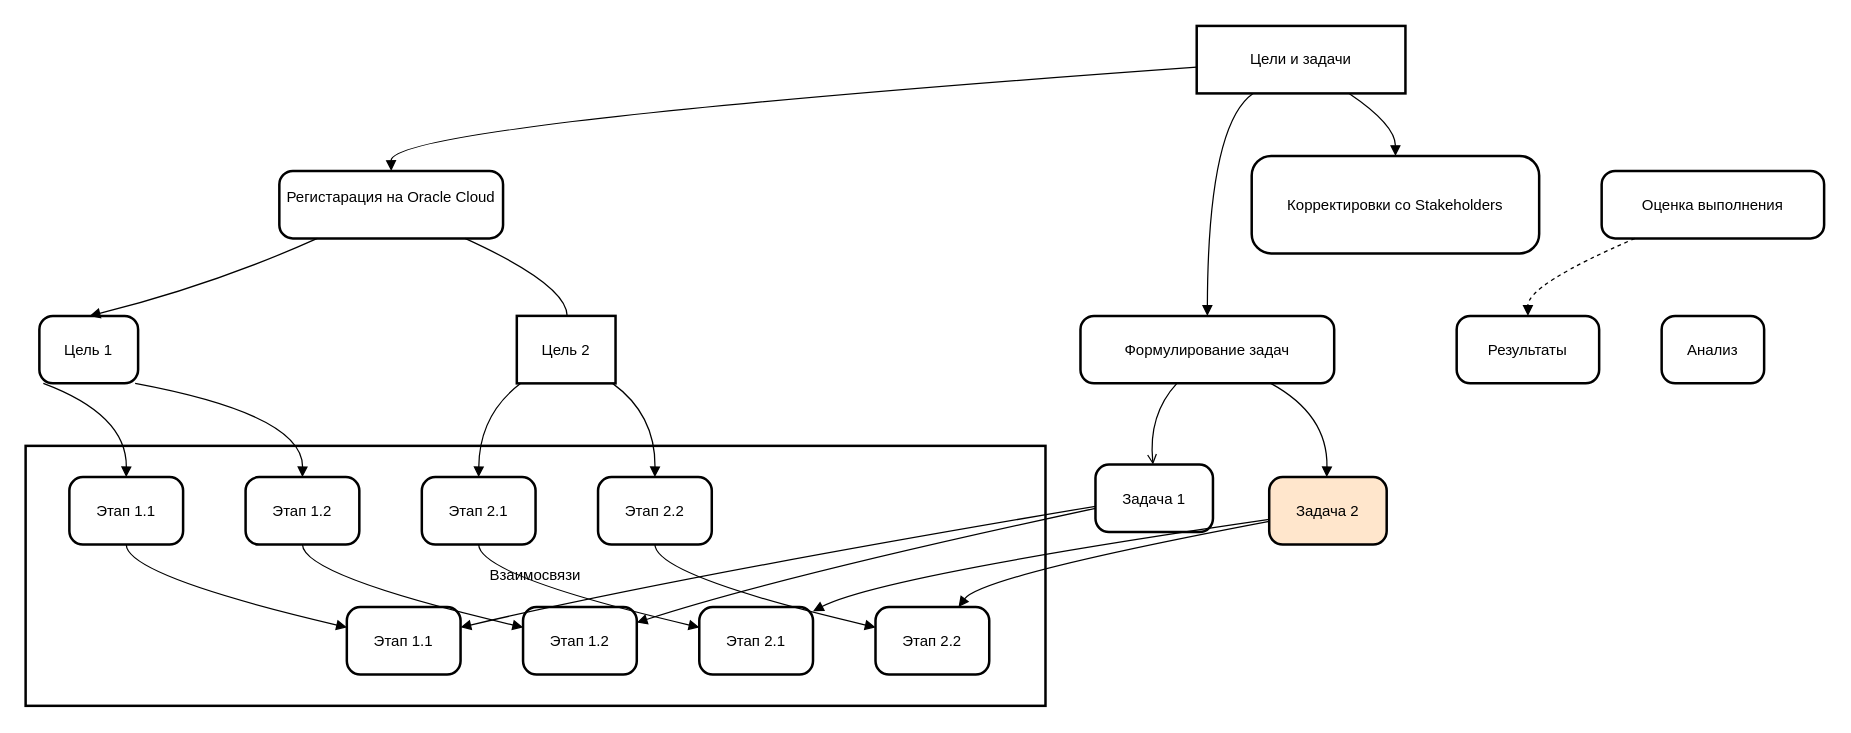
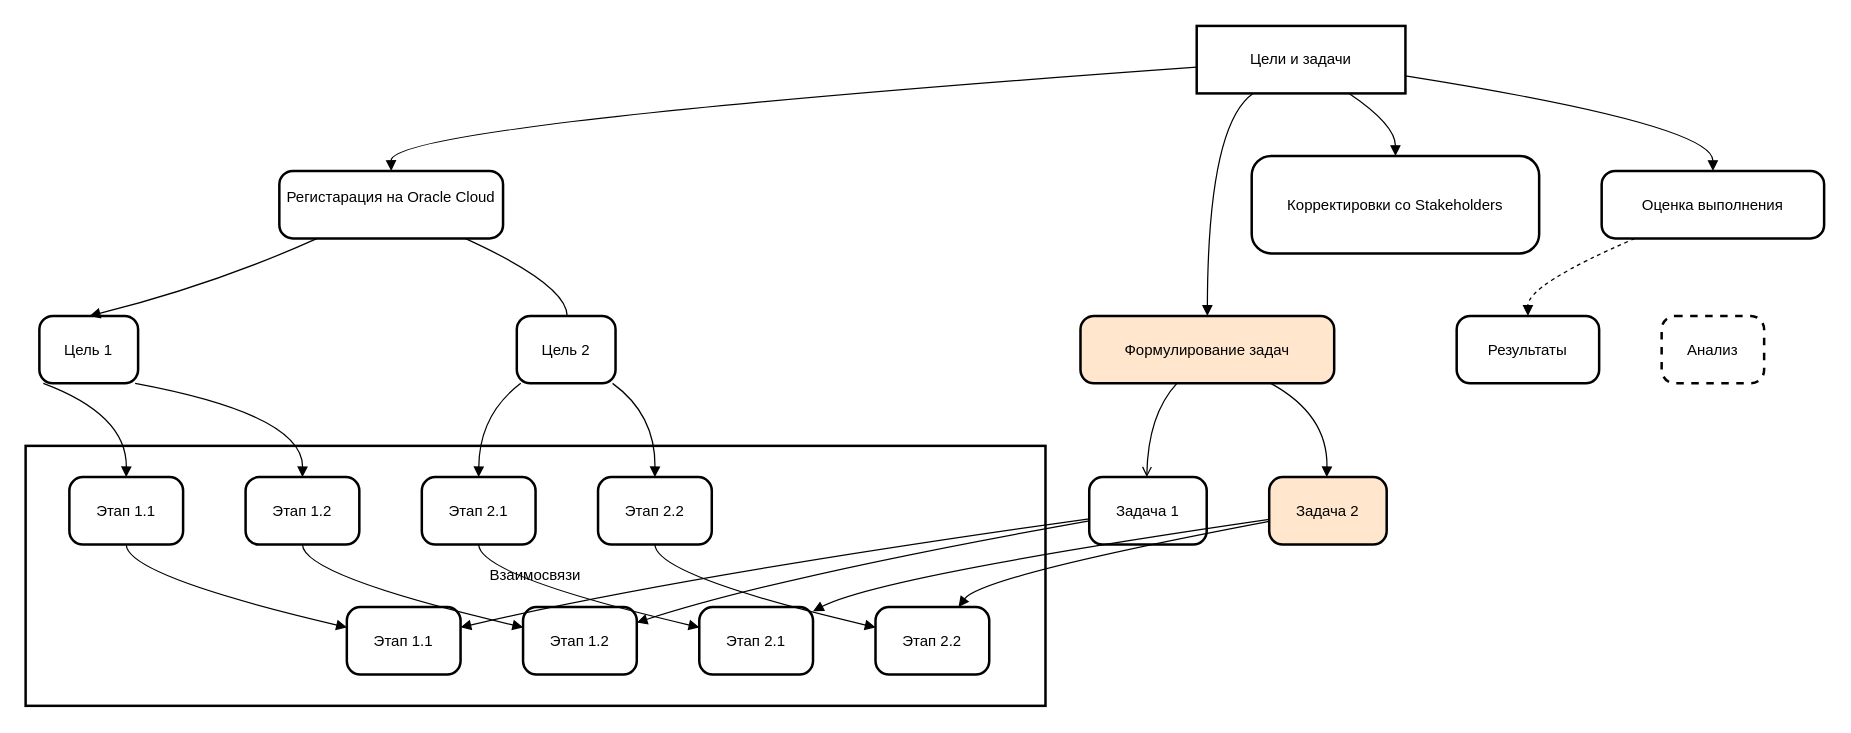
edge "Цели и задачи" -> "Оценка выполнения": added
node "Цель 2": shape rectangle -> rounded rectangle
node "Формулирование задач": fillcolor #ffffff -> #ffe6cc
node "Анализ": style solid -> dashed
node "Задача 1": moved (1154, 498) -> (1148, 511)
